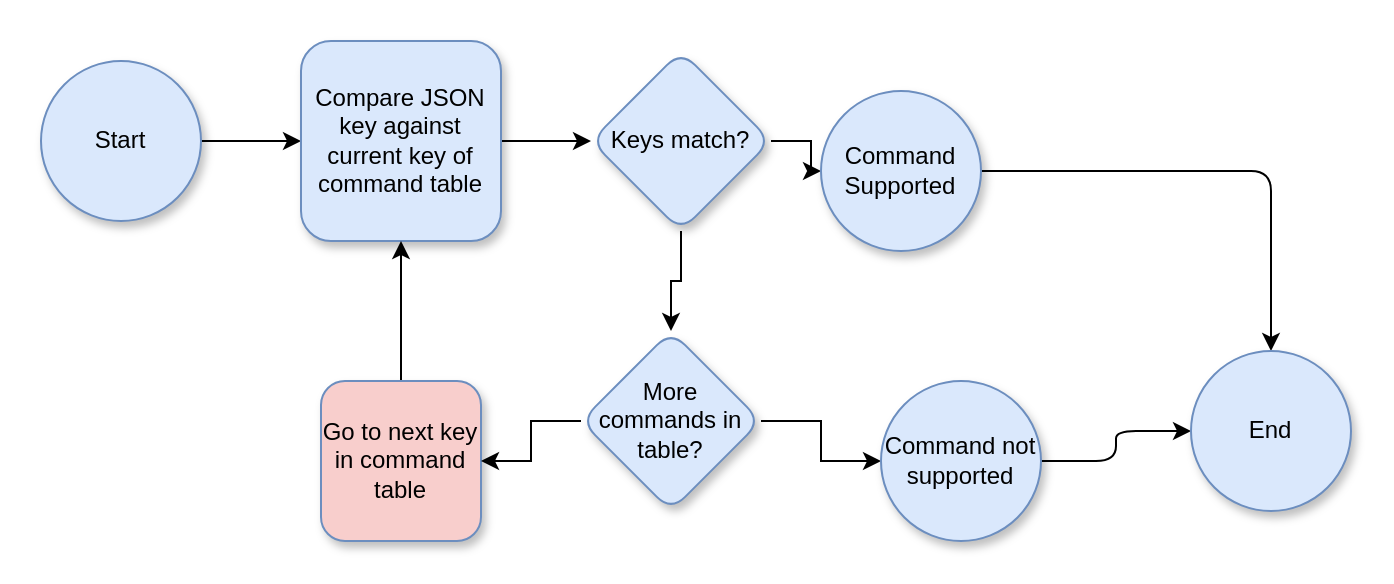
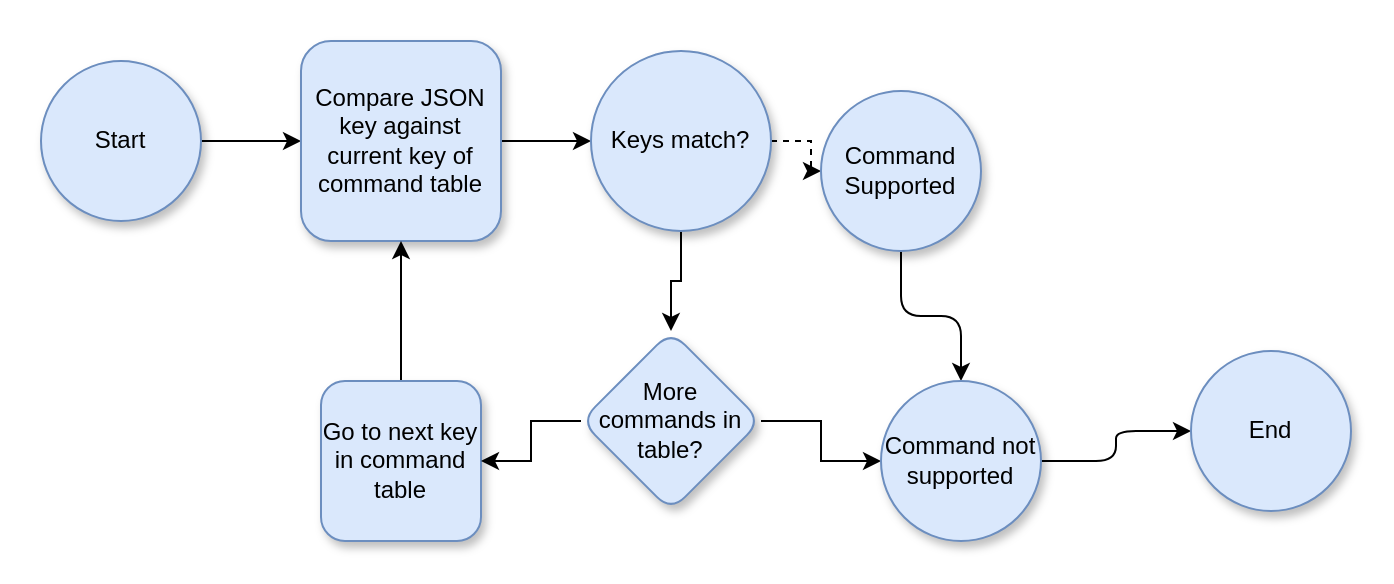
node "Keys match?": shape diamond -> ellipse
edge "Keys match?" -> "Command Supported": style solid -> dashed
edge "Command Supported" -> "End": now "Command Supported" -> "Command not supported"
node "Go to next key in command table": fillcolor #f8cecc -> #dae8fc
